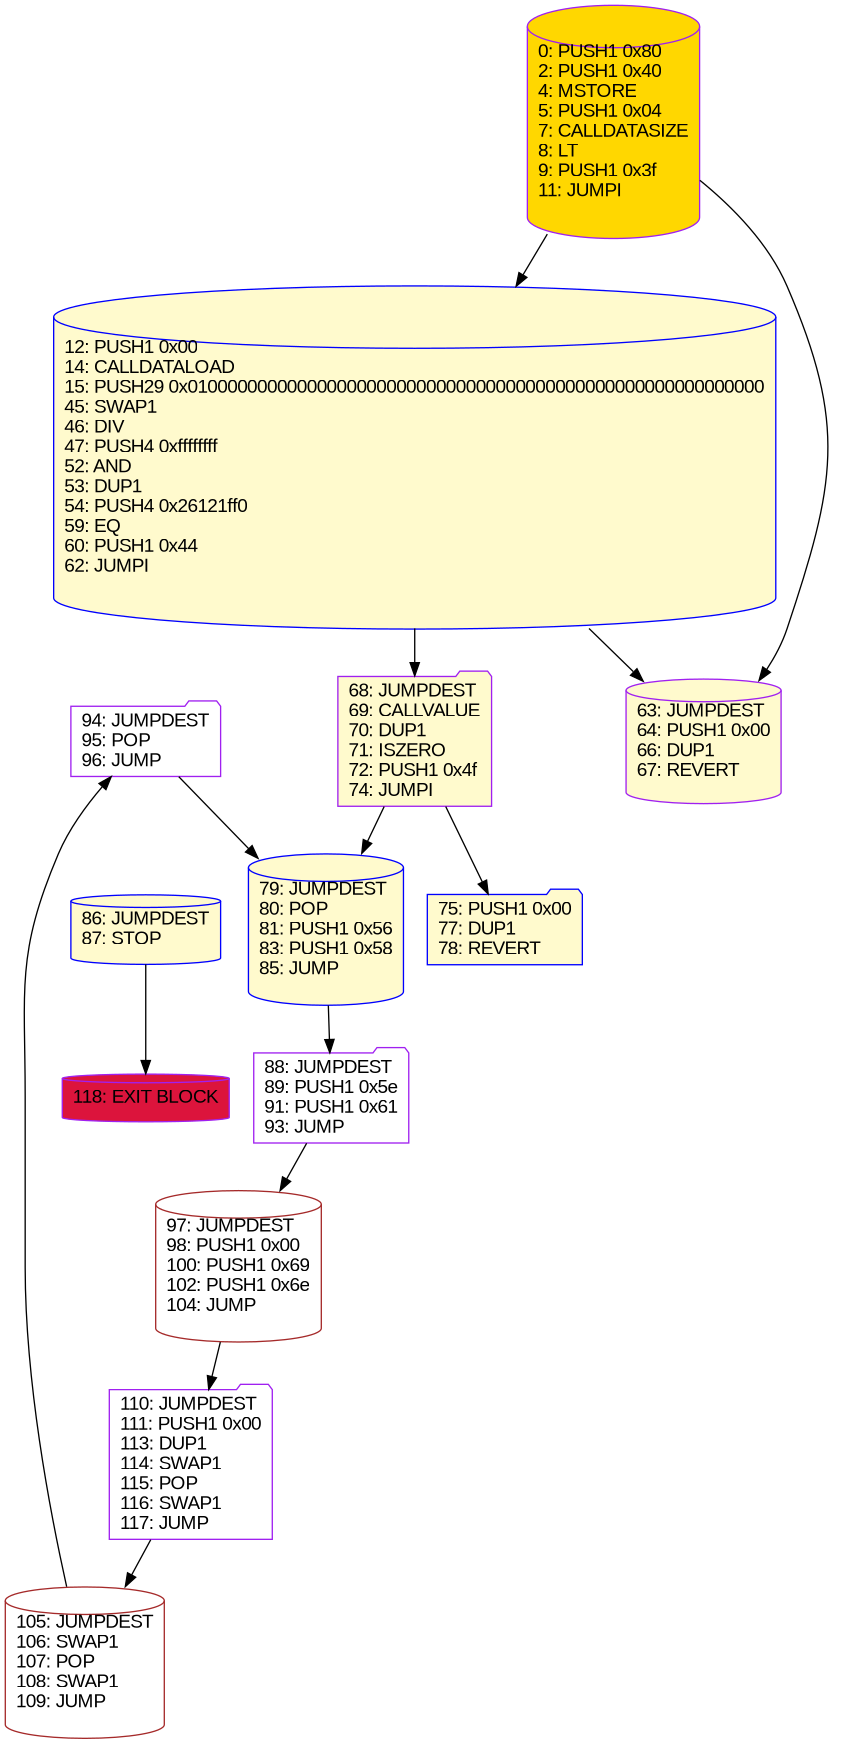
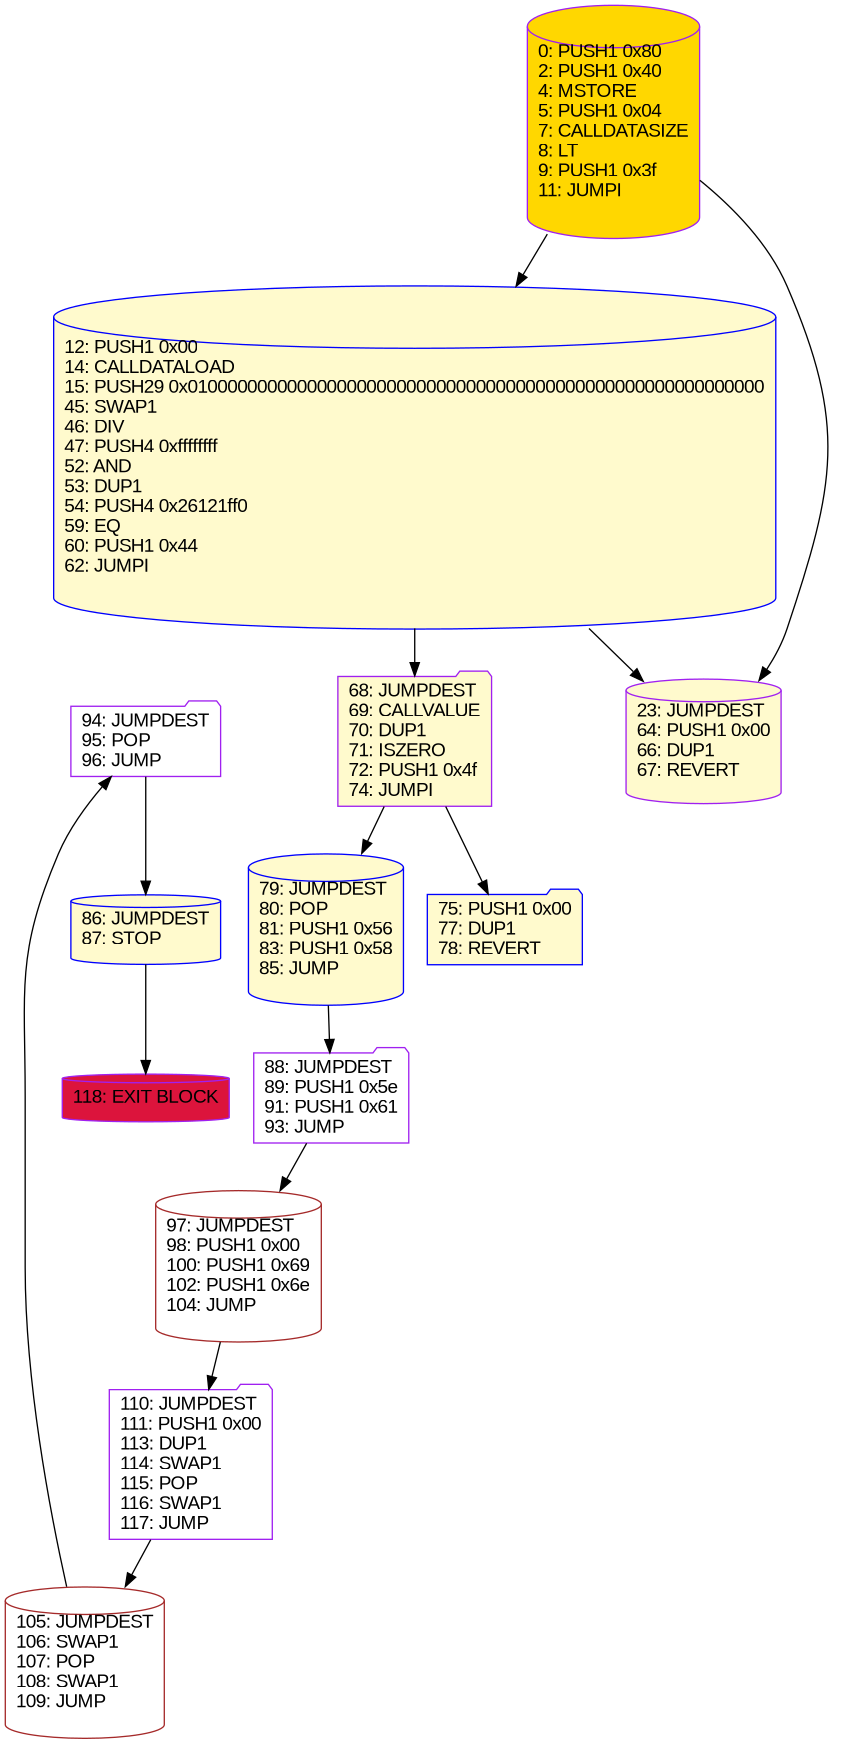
node "63: JUMPDEST 64: PUSH1 0x00 66: DUP1 67: REVERT": label "63: JUMPDEST 64: PUSH1 0x00 66: DUP1 67: REVERT" -> "23: JUMPDEST 64: PUSH1 0x00 66: DUP1 67: REVERT"
edge "94: JUMPDEST 95: POP 96: JUMP" -> "79: JUMPDEST 80: POP 81: PUSH1 0x56 83: PUSH1 0x58 85: JUMP": now "94: JUMPDEST 95: POP 96: JUMP" -> "86: JUMPDEST 87: STOP"
